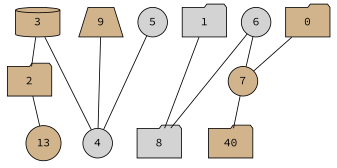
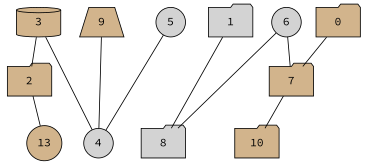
node "7": shape circle -> folder
node "40": label "40" -> "10"
